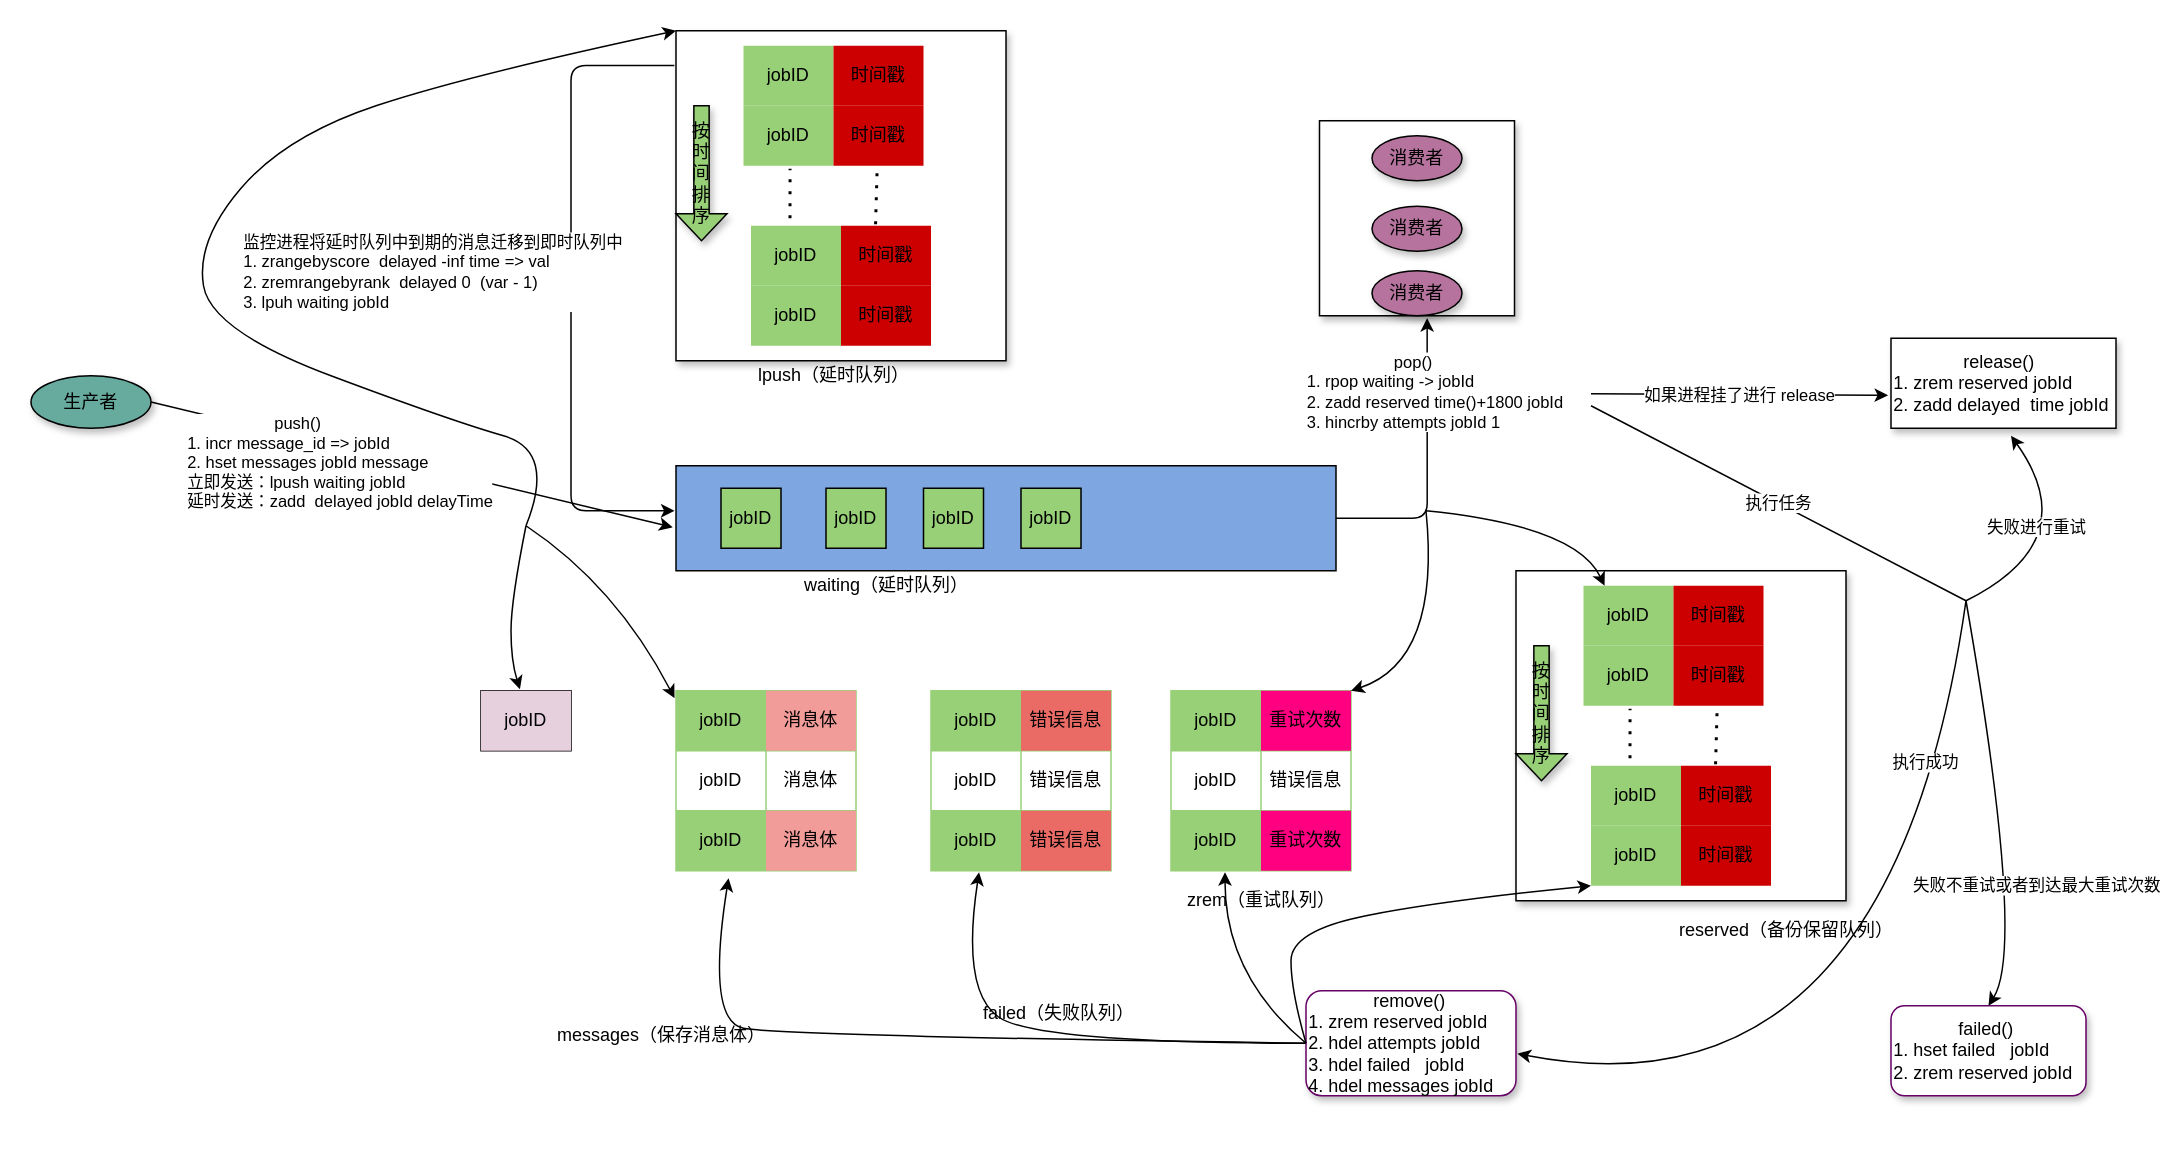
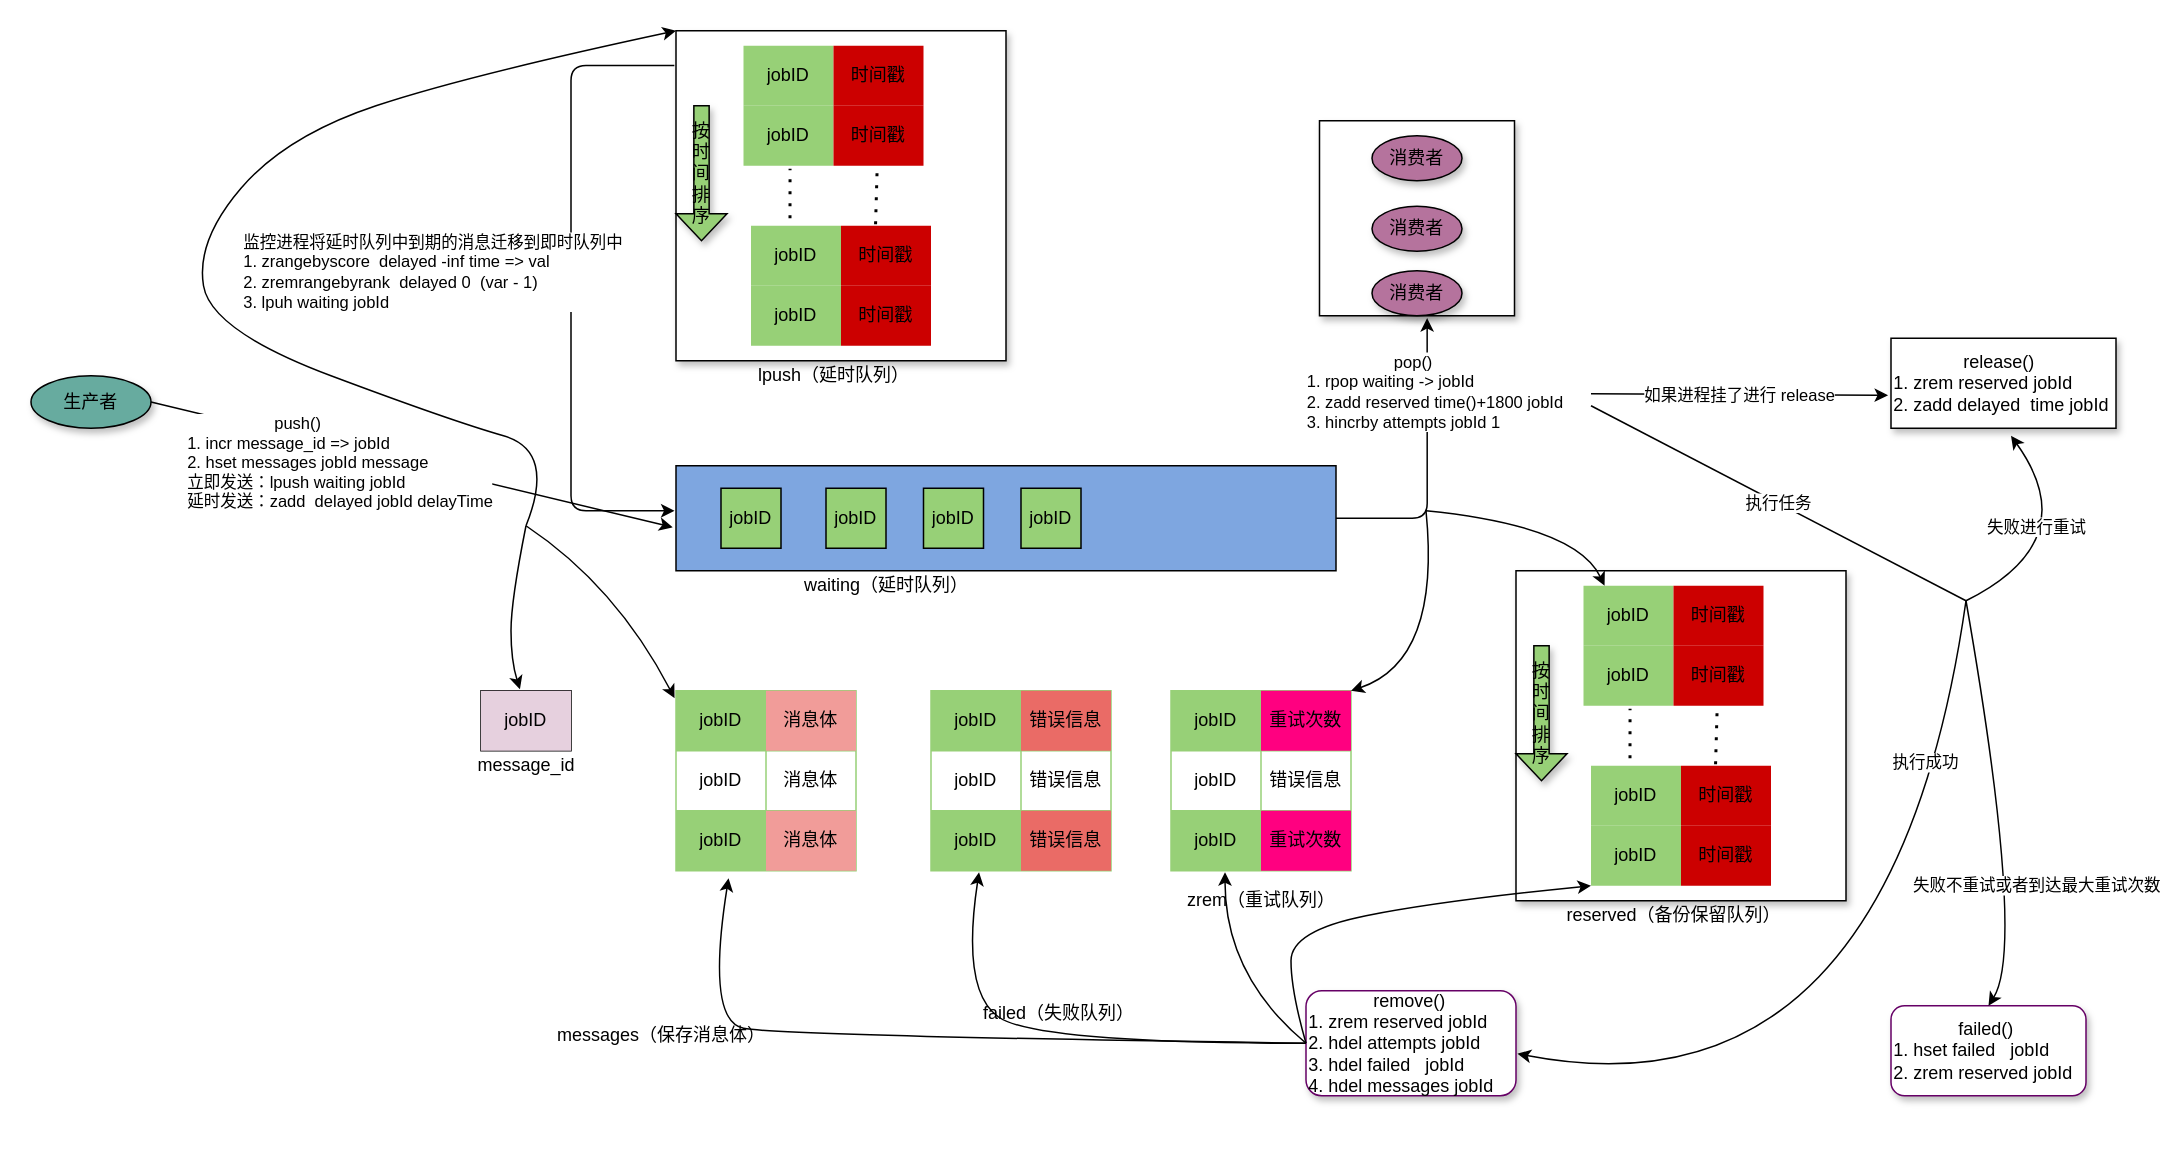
node "message_id": added
node "reserved（备份保留队列）": moved (1786, 931) -> (1673, 916)
